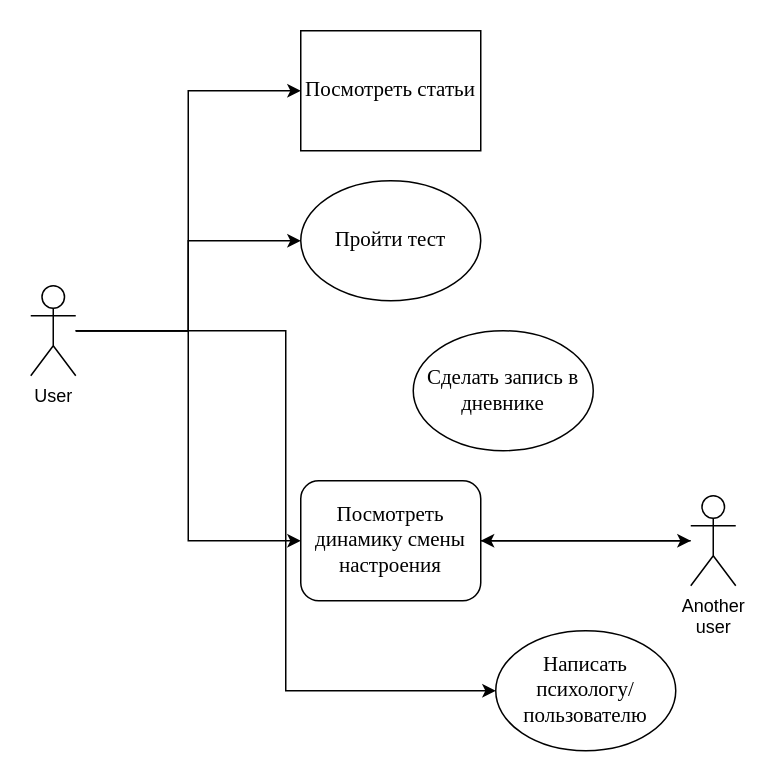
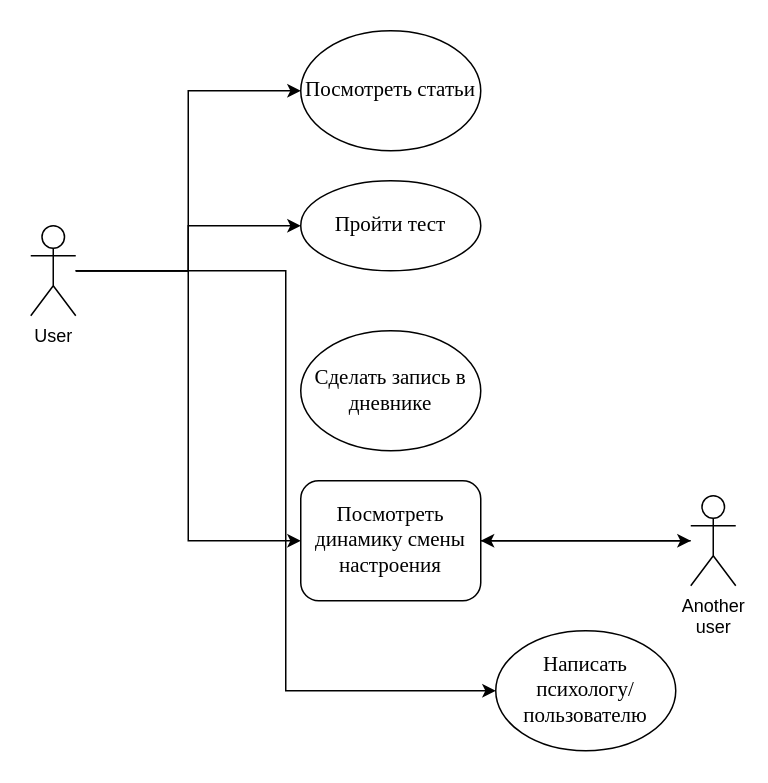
node "Посмотреть статьи": shape rectangle -> ellipse
node "Пройти тест": size 180x120 -> 180x90
node "User": moved (53, 331) -> (53, 271)
node "Сделать запись в дневнике": moved (503, 391) -> (391, 391)
